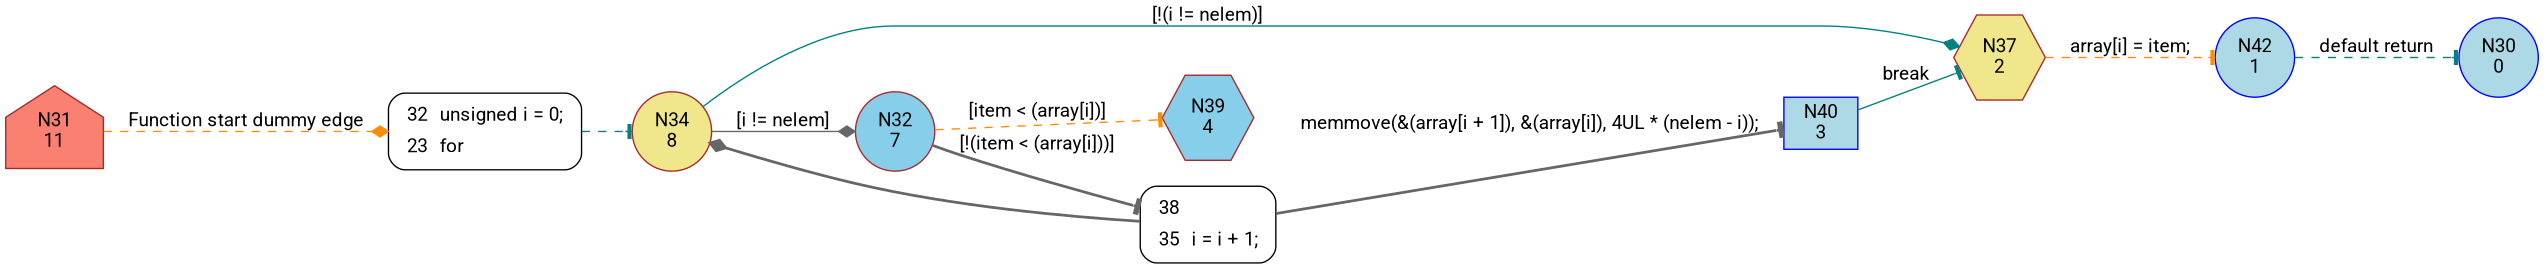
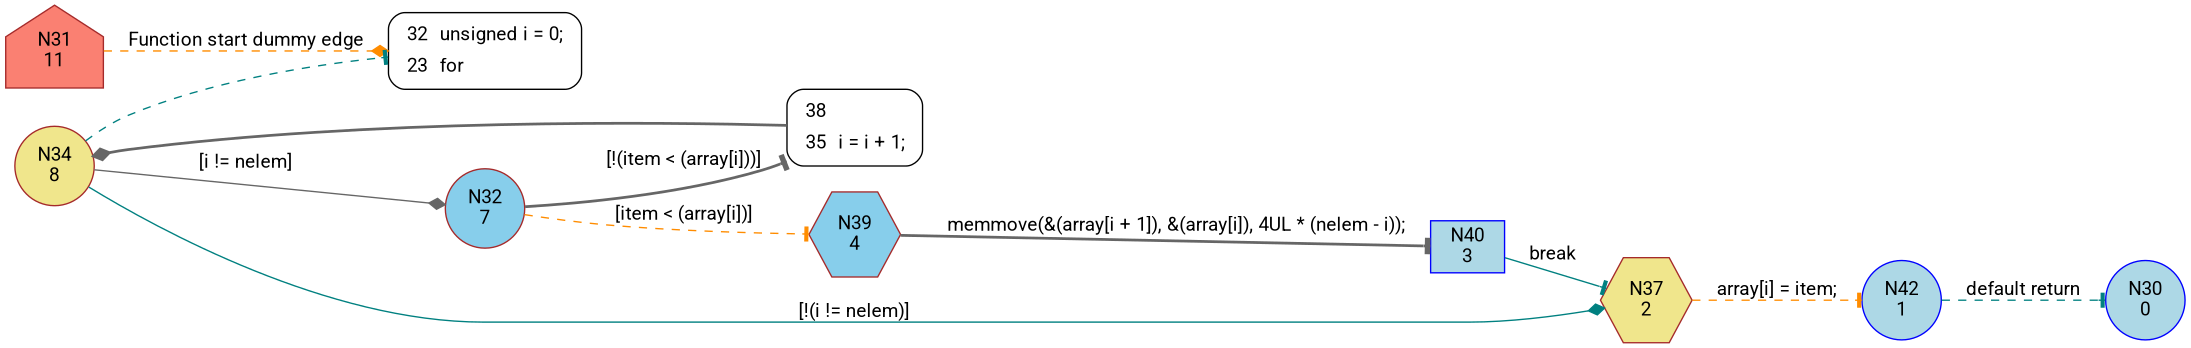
edge "32" -> "N34 8": reversed
edge "38" -> "N40 3": now "N39 4" -> "N40 3"
